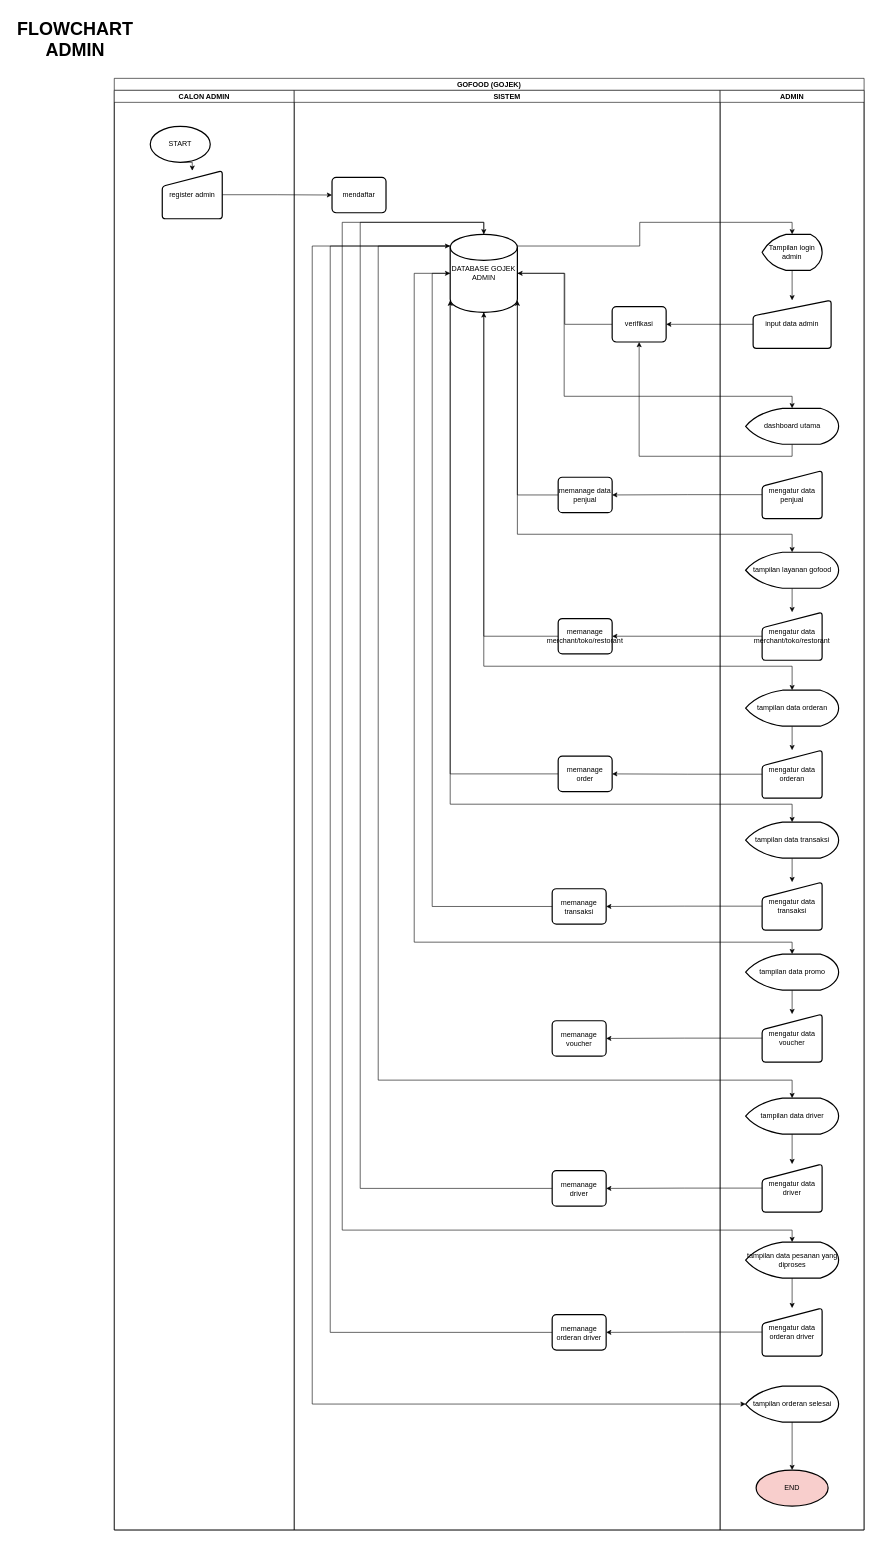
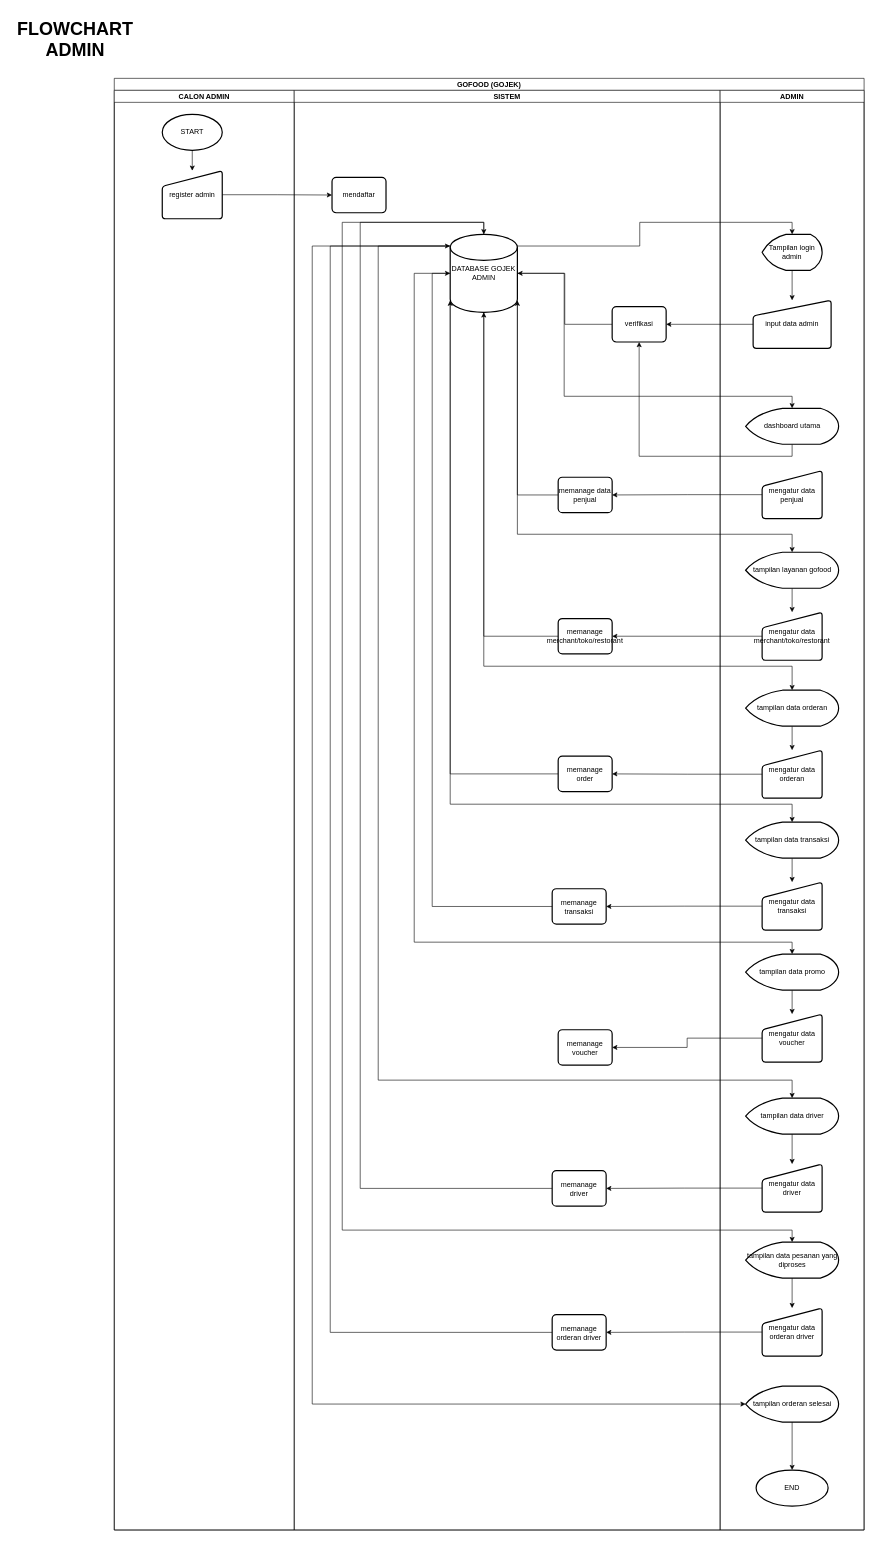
node "START": moved (180, 144) -> (192, 132)
node "memanage voucher": moved (579, 1039) -> (585, 1048)
node "END": fillcolor #f8cecc -> #ffffff
